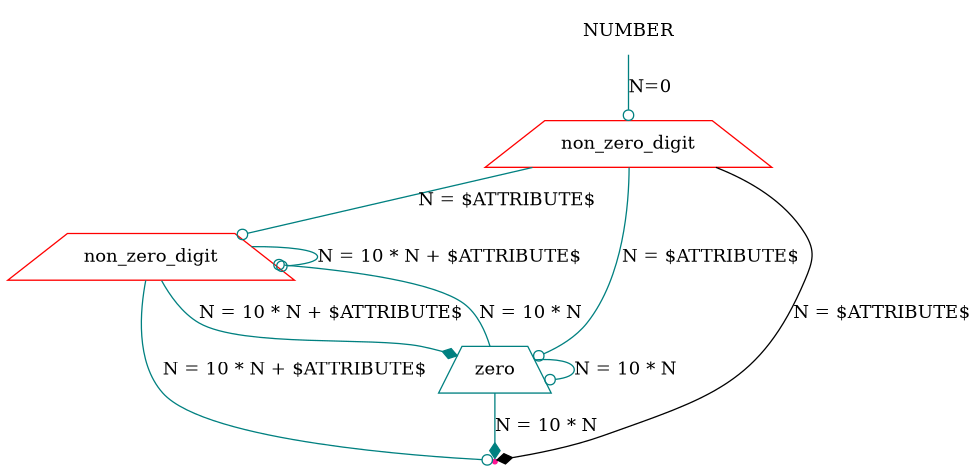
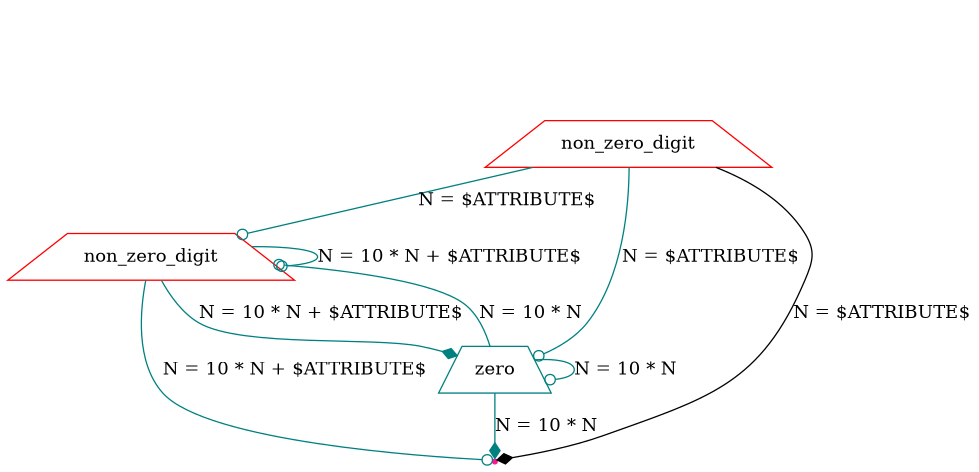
node "NUMBER": removed
